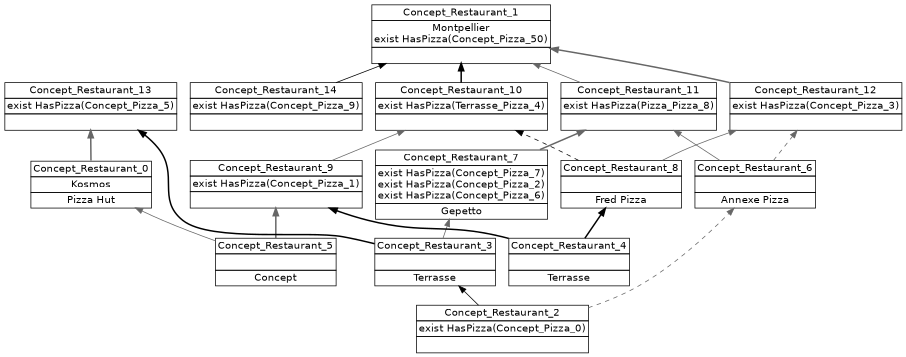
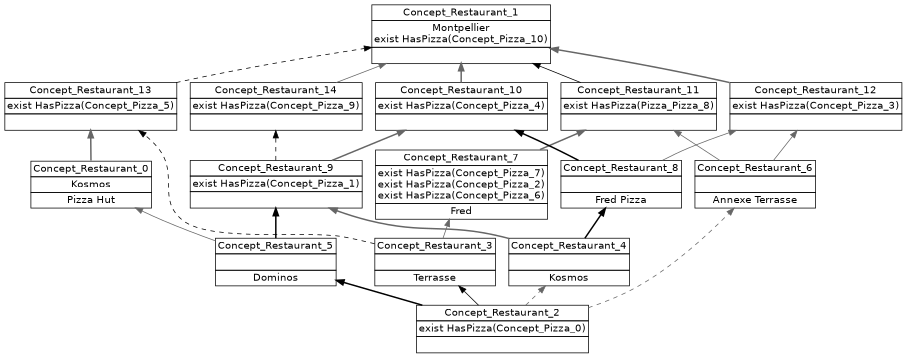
node "Concept_Restaurant_1": text "exist HasPizza(Concept_Pizza_50)" -> "exist HasPizza(Concept_Pizza_10)"
edge "Concept_Restaurant_13" -> "Concept_Restaurant_1": added
edge "Concept_Restaurant_14" -> "Concept_Restaurant_1": color black -> gray40
edge "Concept_Restaurant_11" -> "Concept_Restaurant_1": color gray40 -> black
edge "Concept_Restaurant_10" -> "Concept_Restaurant_1": color black -> gray40
node "Concept_Restaurant_10": text "exist HasPizza(Terrasse_Pizza_4)" -> "exist HasPizza(Concept_Pizza_4)"
edge "Concept_Restaurant_9" -> "Concept_Restaurant_10": style solid -> bold
edge "Concept_Restaurant_6" -> "Concept_Restaurant_12": style dashed -> solid
edge "Concept_Restaurant_9" -> "Concept_Restaurant_14": added
edge "Concept_Restaurant_8" -> "Concept_Restaurant_10": style dashed -> bold
node "Concept_Restaurant_6": text "Annexe Pizza" -> "Annexe Terrasse"
node "Concept_Restaurant_7": text "Gepetto" -> "Fred"
edge "Concept_Restaurant_5" -> "Concept_Restaurant_9": color gray40 -> black
edge "Concept_Restaurant_4" -> "Concept_Restaurant_9": color black -> gray40
edge "Concept_Restaurant_3" -> "Concept_Restaurant_13": style bold -> dashed
node "Concept_Restaurant_5": text "Concept" -> "Dominos"
node "Concept_Restaurant_4": text "Terrasse" -> "Kosmos"
edge "Concept_Restaurant_2" -> "Concept_Restaurant_5": added
edge "Concept_Restaurant_2" -> "Concept_Restaurant_4": added
